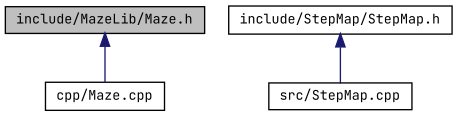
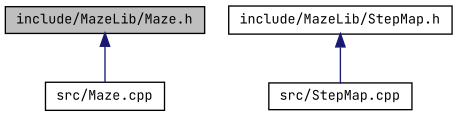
node "include/StepMap/StepMap.h": label "include/StepMap/StepMap.h" -> "include/MazeLib/StepMap.h"
node "cpp/Maze.cpp": label "cpp/Maze.cpp" -> "src/Maze.cpp"
